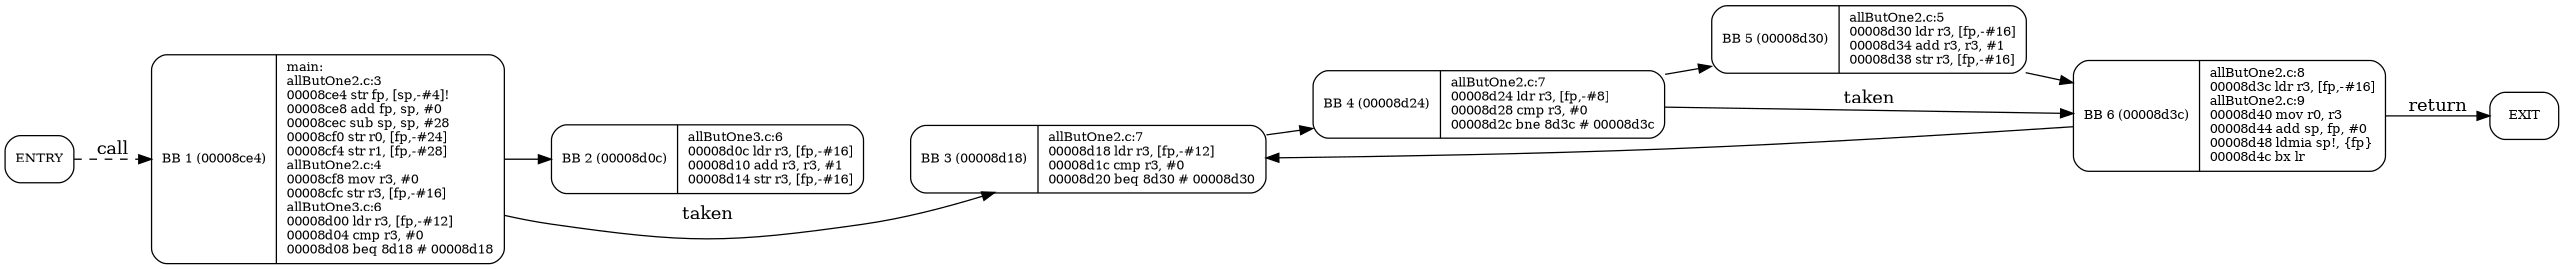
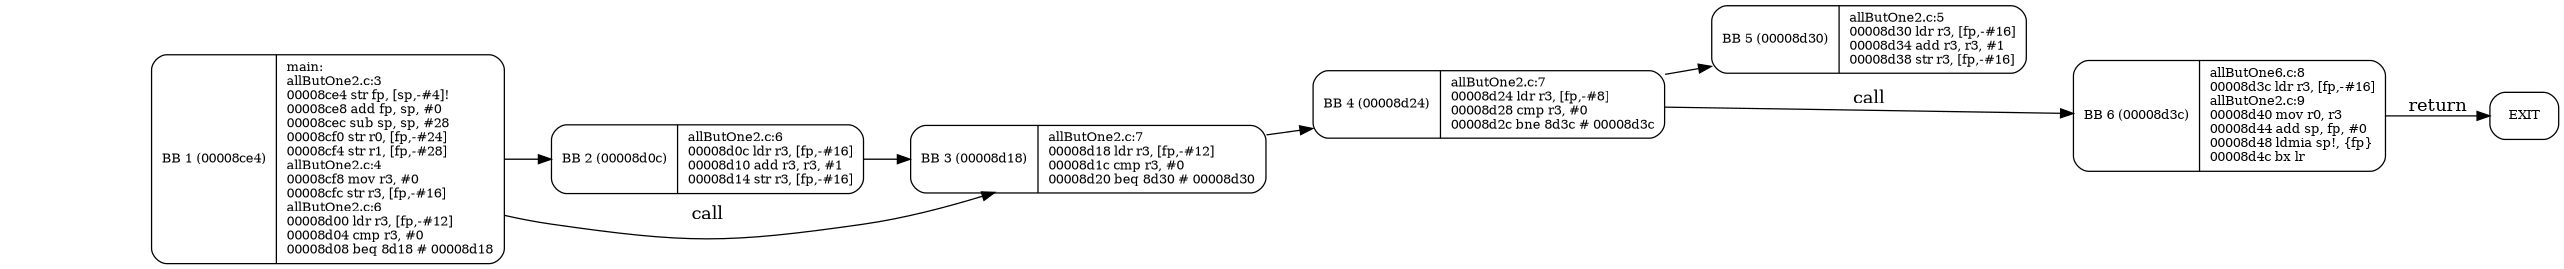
node "BB 6 (00008d3c)": text "allButOne2.c:8" -> "allButOne6.c:8"
edge "BB 5 (00008d30)" -> "BB 6 (00008d3c)": removed
edge "BB 4 (00008d24)" -> "BB 6 (00008d3c)": label "taken" -> "call"
node "BB 2 (00008d0c)": text "allButOne3.c:6" -> "allButOne2.c:6"
edge "BB 6 (00008d3c)" -> "BB 3 (00008d18)": now "BB 2 (00008d0c)" -> "BB 3 (00008d18)"
node "ENTRY": removed
node "BB 1 (00008ce4)": text "allButOne3.c:6" -> "allButOne2.c:6"
edge "BB 1 (00008ce4)" -> "BB 3 (00008d18)": label "taken" -> "call"
